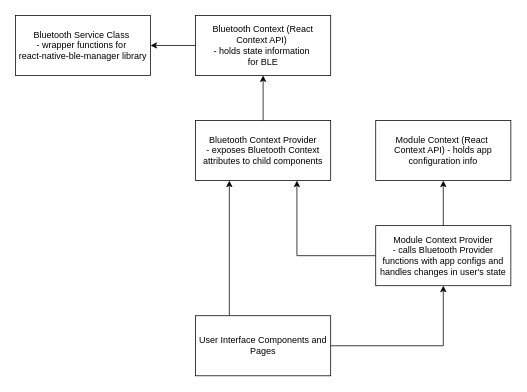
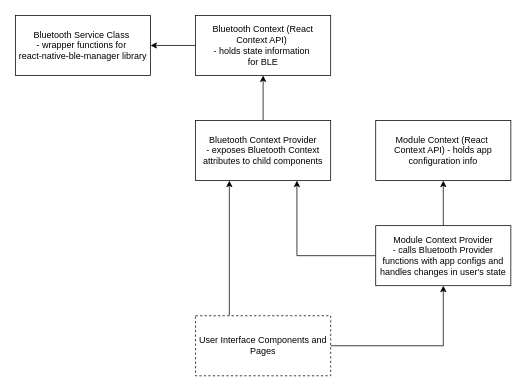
node "User Interface Components and Pages": style solid -> dashed
